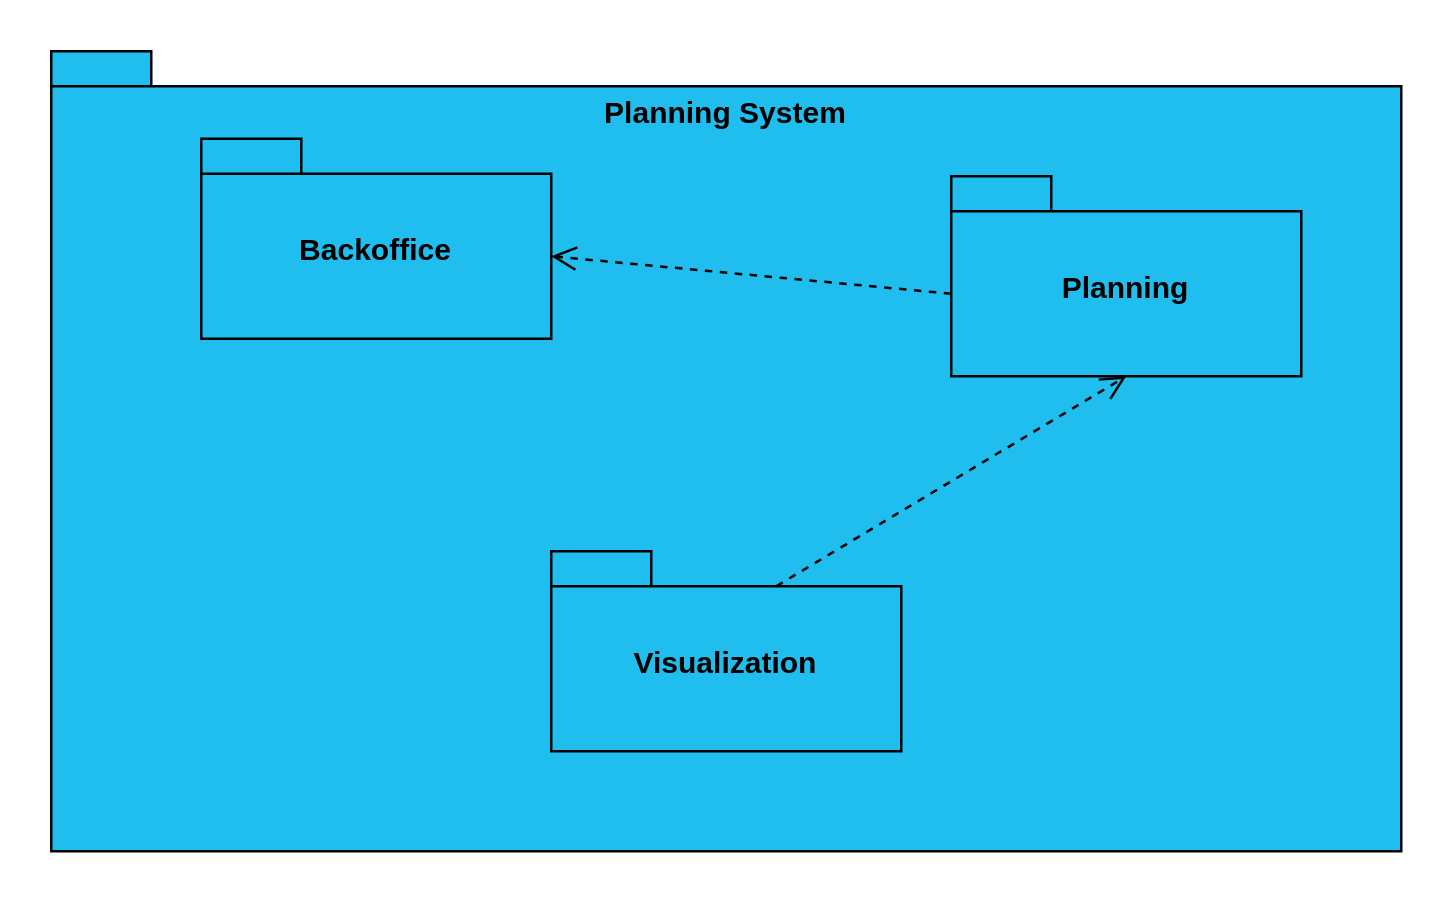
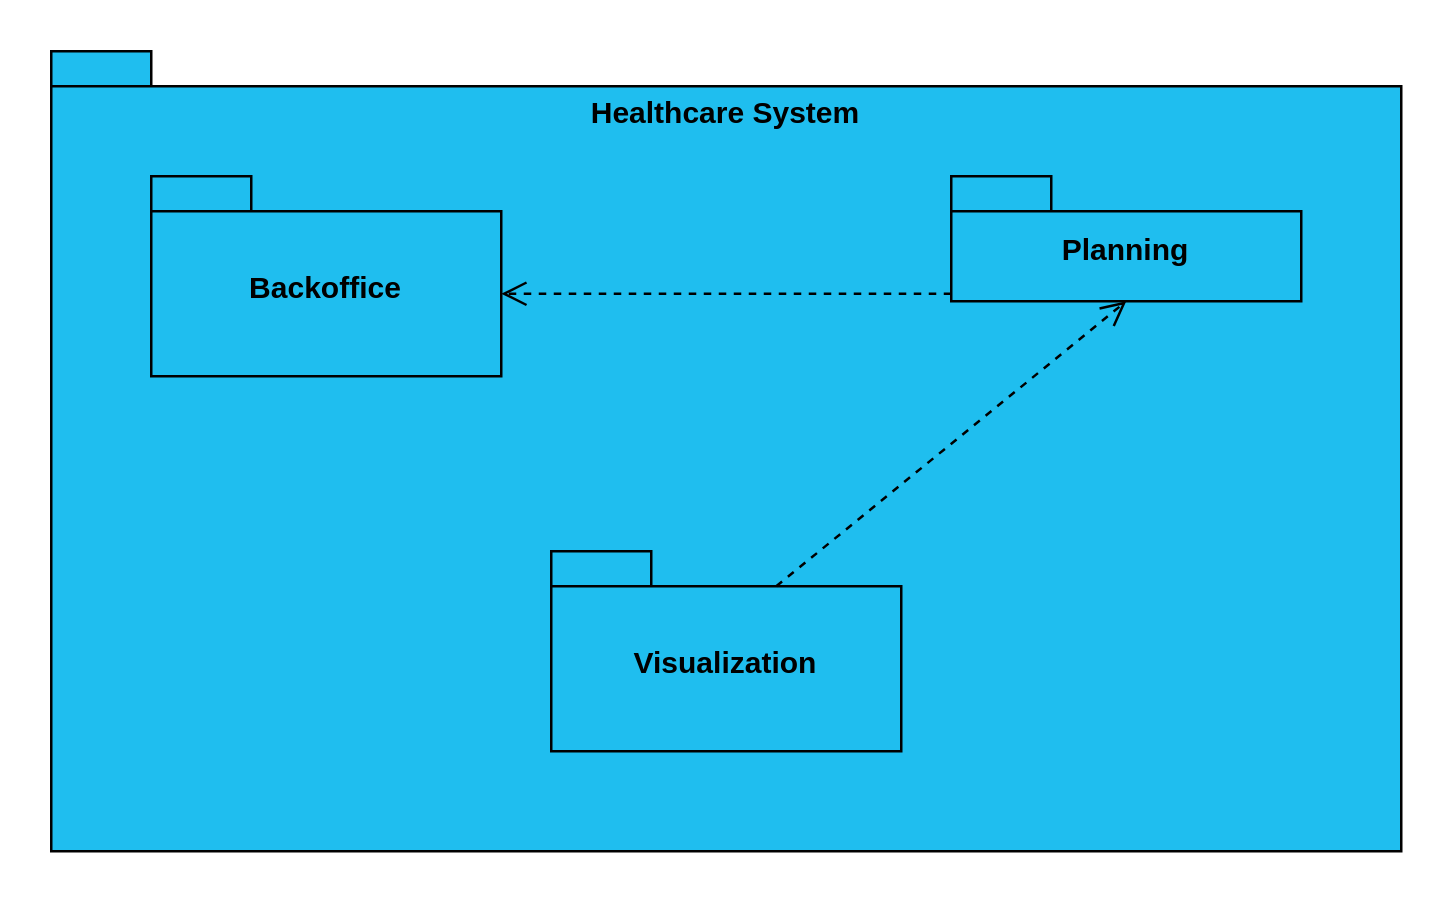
node "Planning System": label "Planning System" -> "Healthcare System"
node "Backoffice": moved (376, 239) -> (326, 276)
node "Planning": size 350x200 -> 350x125
